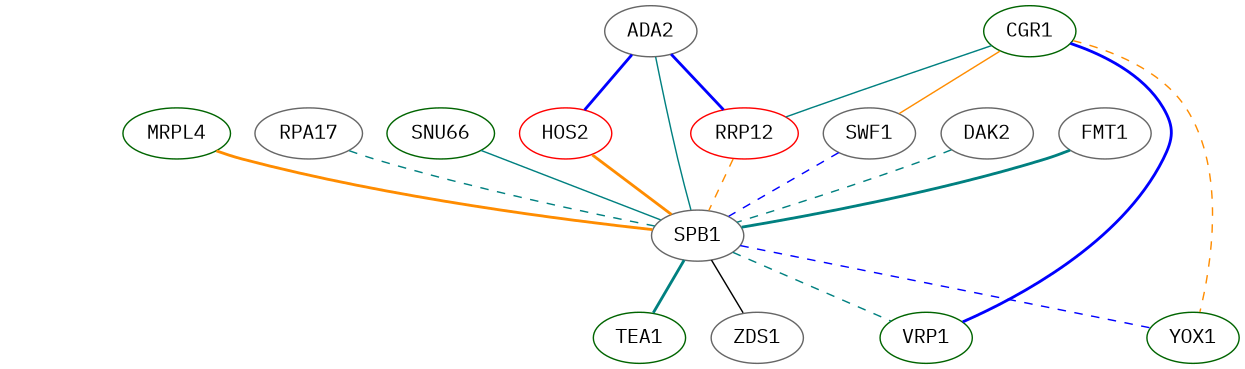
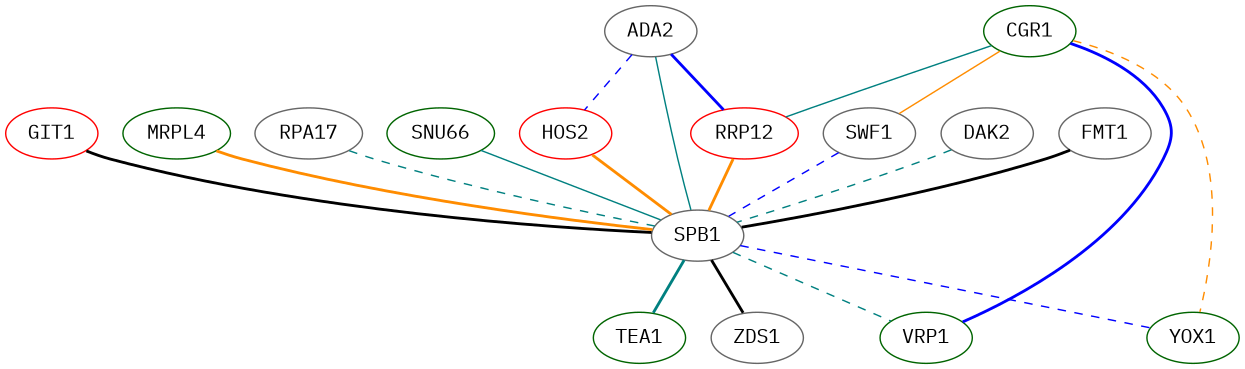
edge "ADA2" -- "HOS2": style bold -> dashed
node "GIT1": added
edge "RRP12" -- "SPB1": style dashed -> bold
edge "FMT1" -- "SPB1": color teal -> black
edge "SPB1" -- "ZDS1": style solid -> bold
